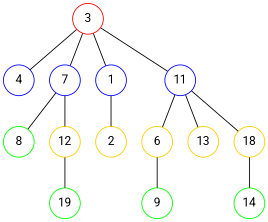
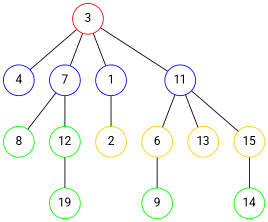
node "12": color #ffcc00 -> green
node "18": label "18" -> "15"
